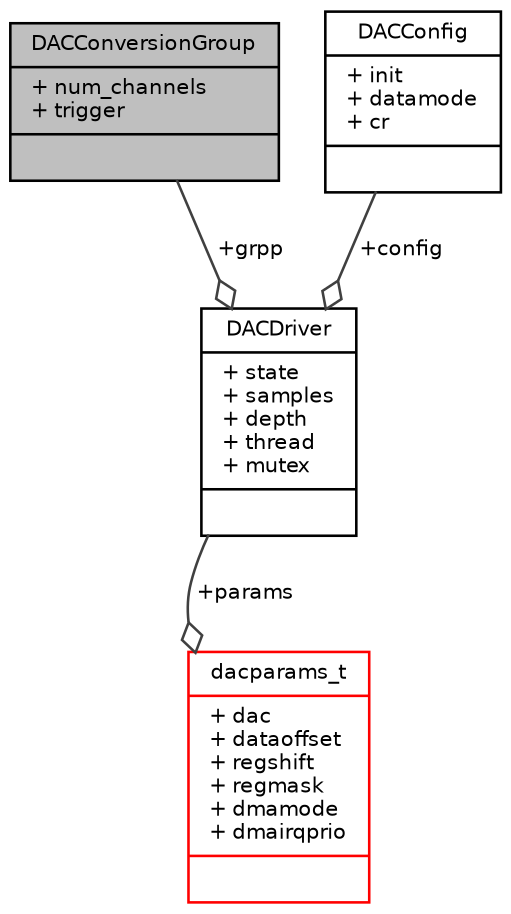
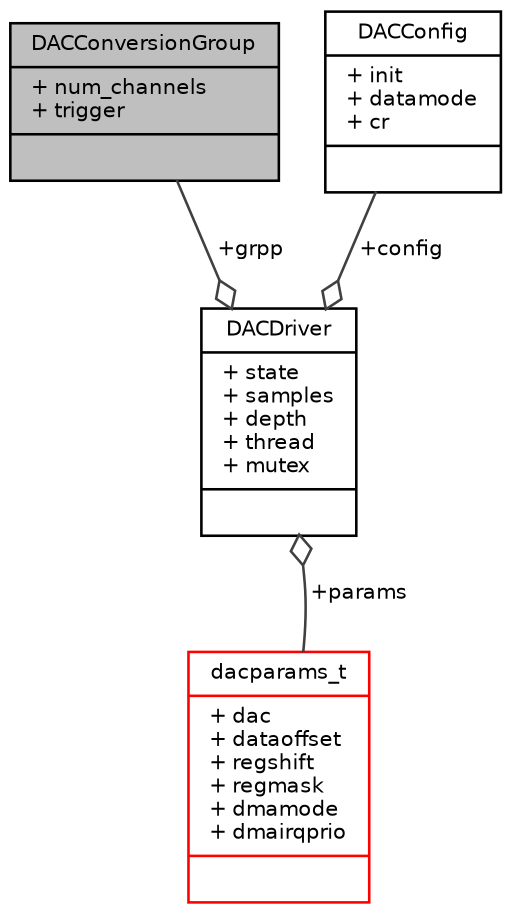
edge "DACDriver" -> "dacparams_t": reversed
